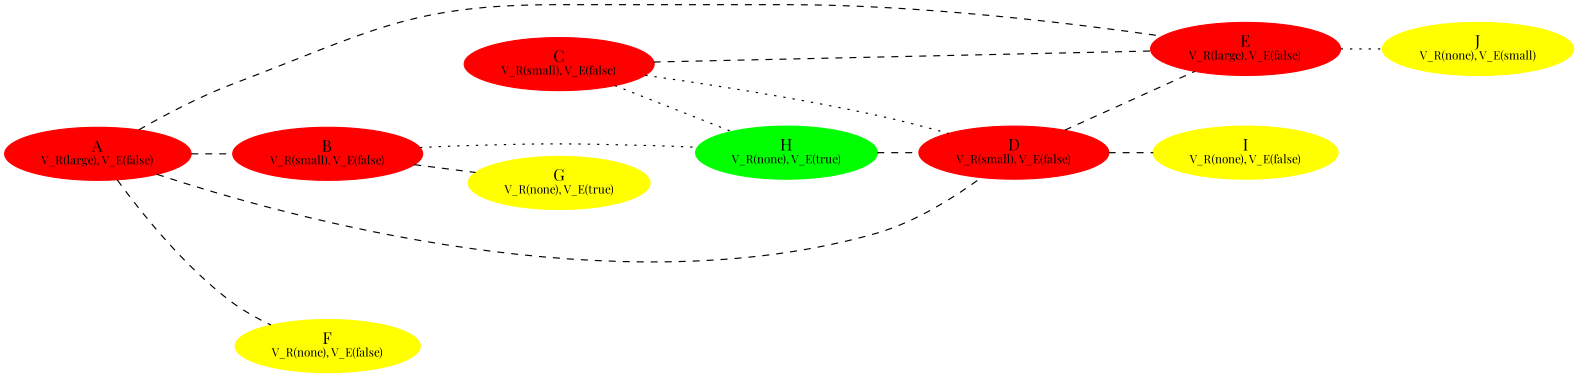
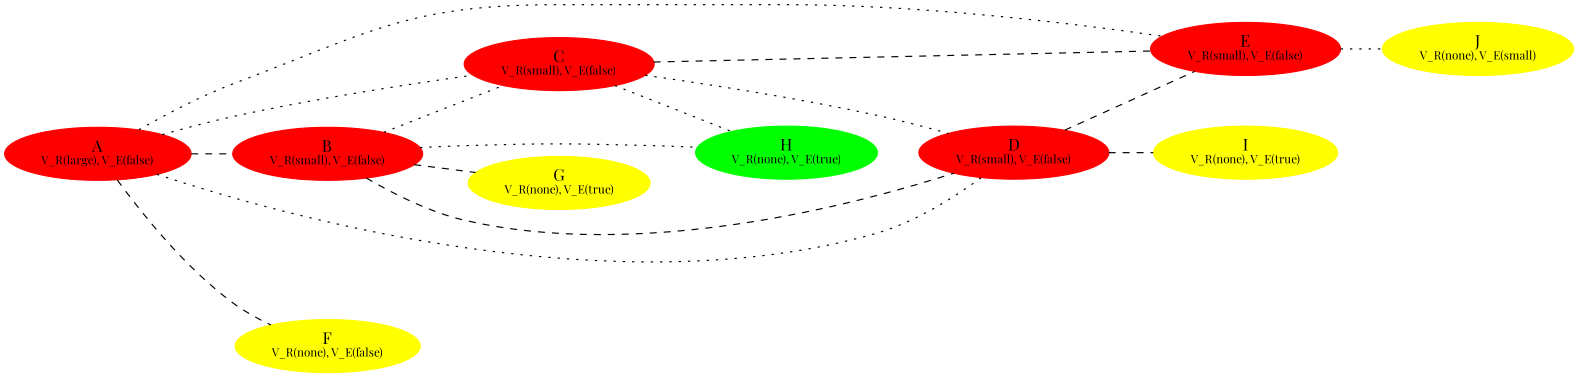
edge "E" -- "A": style dashed -> dotted
node "E": text "V_R(large), V_E(false)" -> "V_R(small), V_E(false)"
edge "C" -- "A": added
edge "C" -- "B": added
edge "H" -- "D": now "B" -- "D"
node "I": text "V_R(none), V_E(false)" -> "V_R(none), V_E(true)"
edge "D" -- "A": style dashed -> dotted
